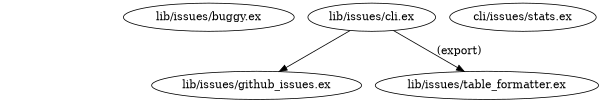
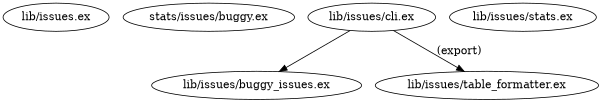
node "lib/issues.ex": added
node "lib/issues/buggy.ex": label "lib/issues/buggy.ex" -> "stats/issues/buggy.ex"
node "cli/issues/stats.ex": label "cli/issues/stats.ex" -> "lib/issues/stats.ex"
node "lib/issues/github_issues.ex": label "lib/issues/github_issues.ex" -> "lib/issues/buggy_issues.ex"
